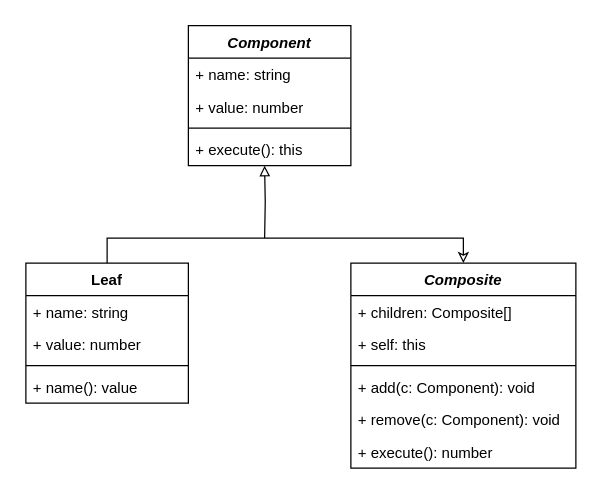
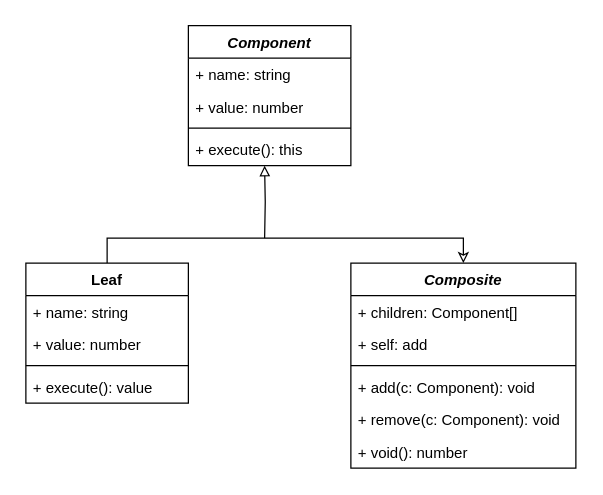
node "+ children: Composite[]": label "+ children: Composite[]" -> "+ children: Component[]"
node "+ self: this": label "+ self: this" -> "+ self: add"
node "+ name(): value": label "+ name(): value" -> "+ execute(): value"
node "+ execute(): number": label "+ execute(): number" -> "+ void(): number"
